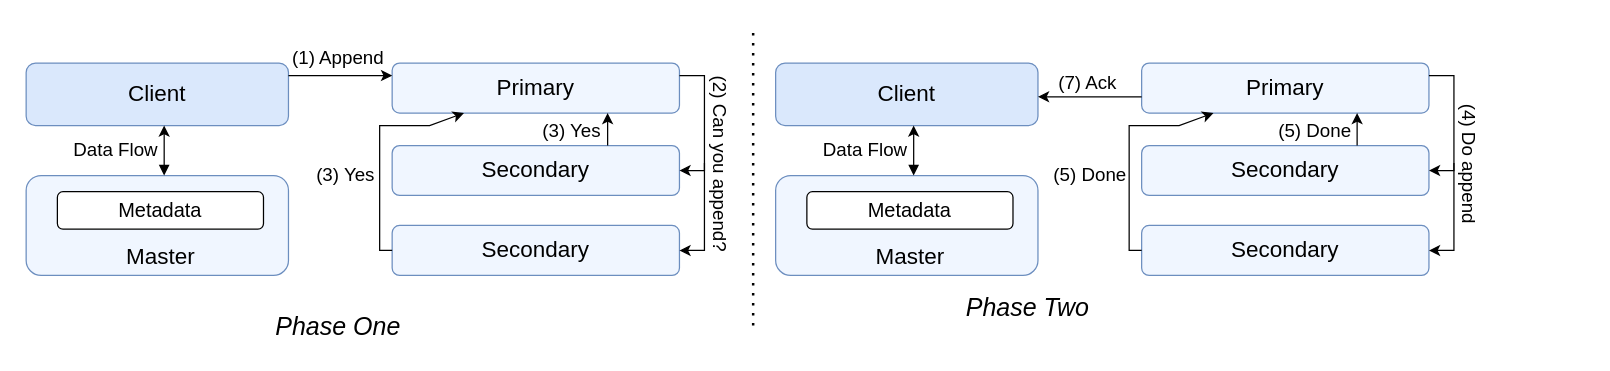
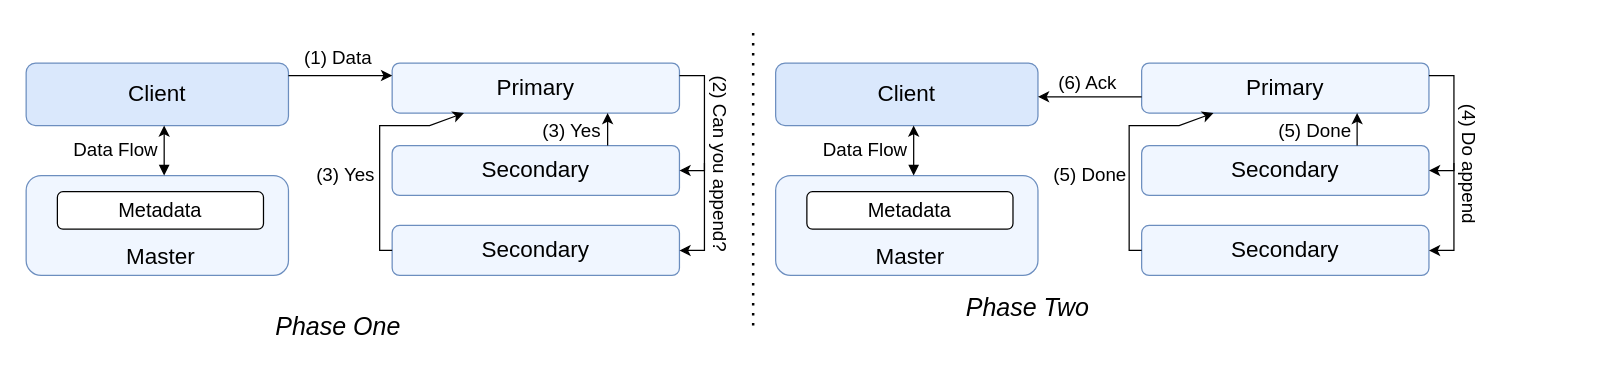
node "(1) Append": label "(1) Append" -> "(1) Data"
node "(7) Ack": label "(7) Ack" -> "(6) Ack"
